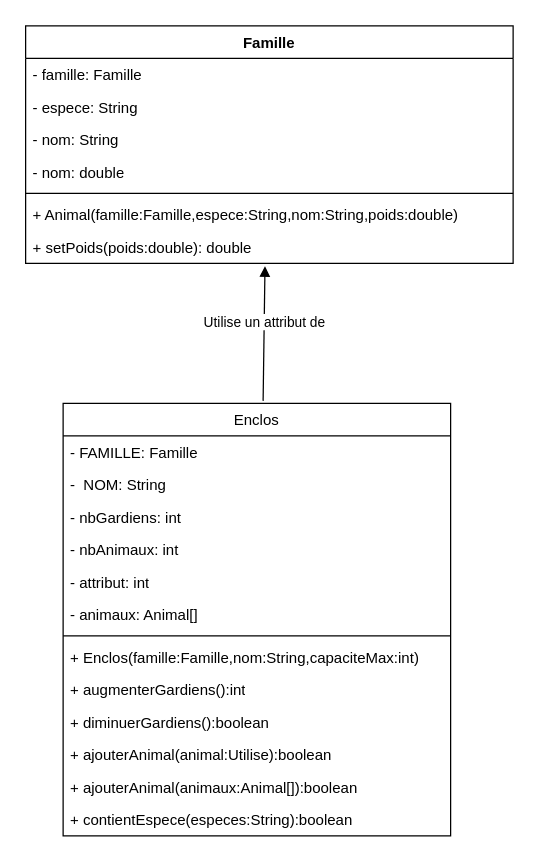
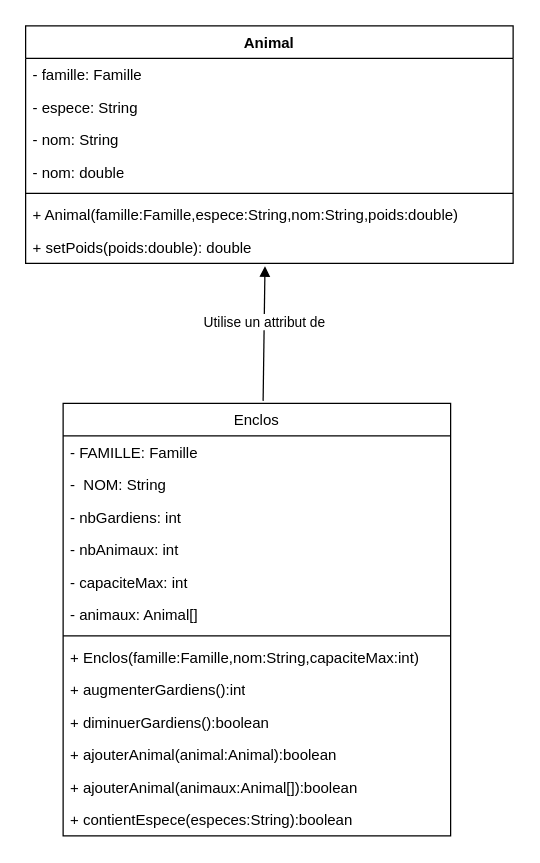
node "Famille": label "Famille" -> "Animal"
node "- attribut: int": label "- attribut: int" -> "- capaciteMax: int"
node "+ ajouterAnimal(animal:Utilise):boolean": label "+ ajouterAnimal(animal:Utilise):boolean" -> "+ ajouterAnimal(animal:Animal):boolean"
